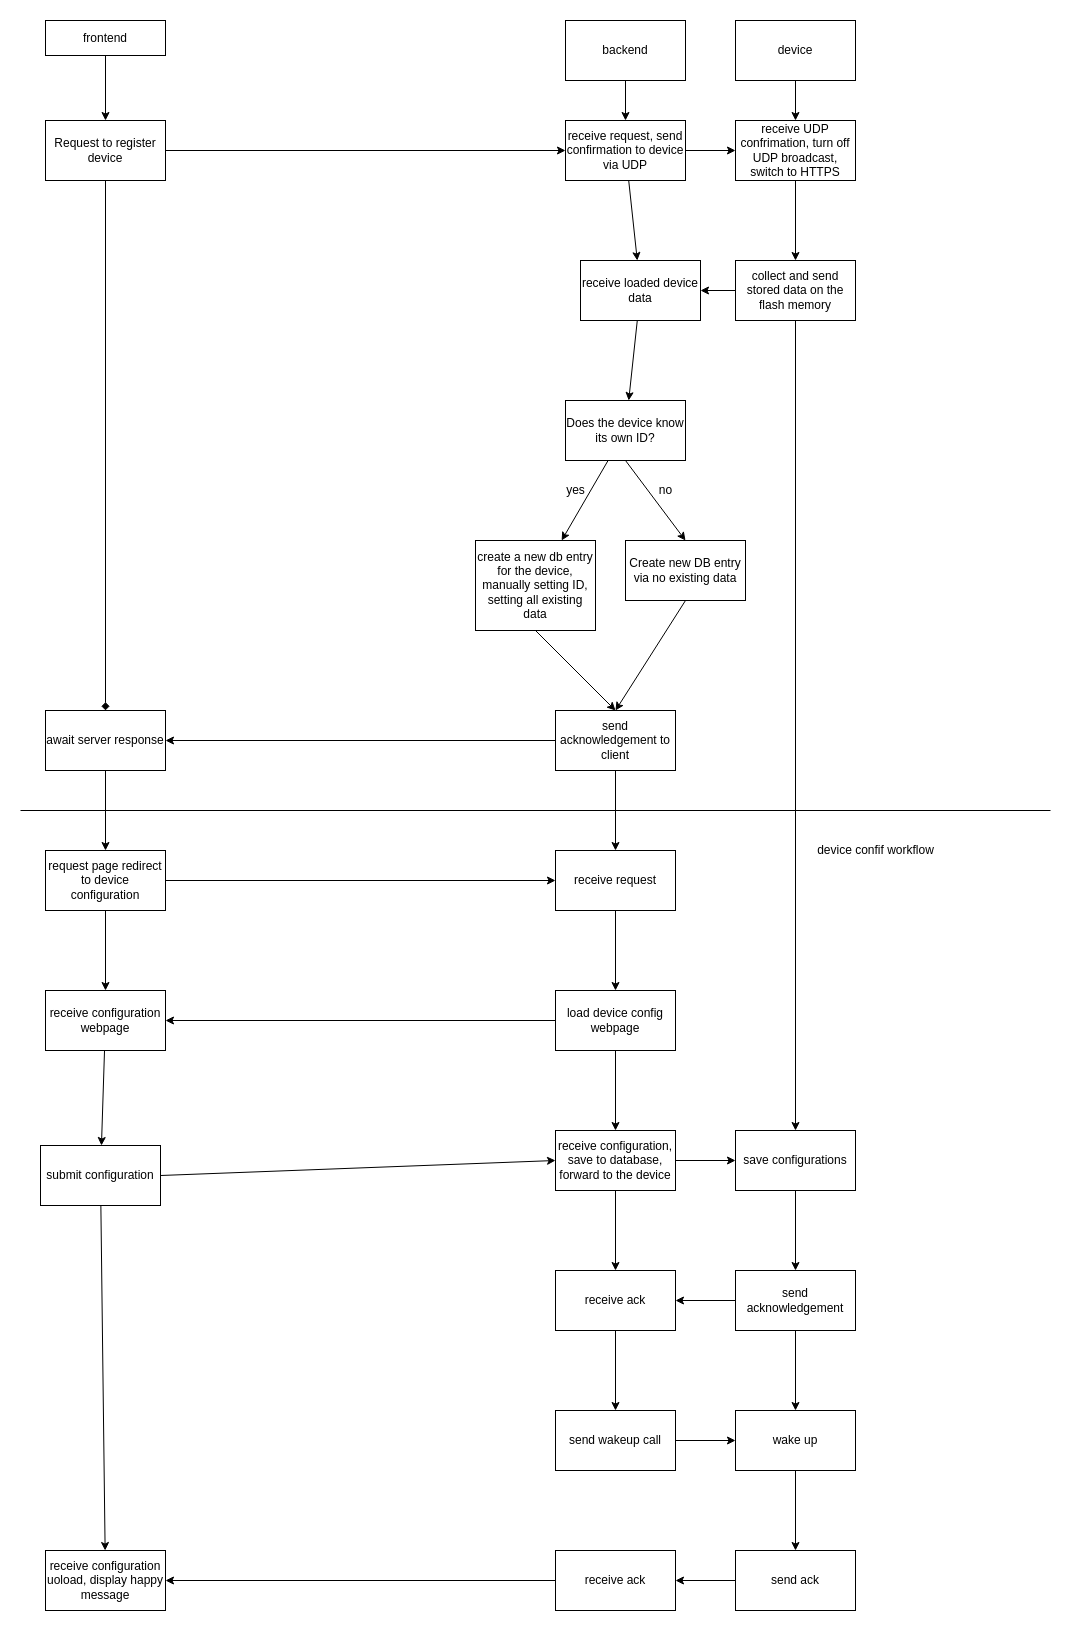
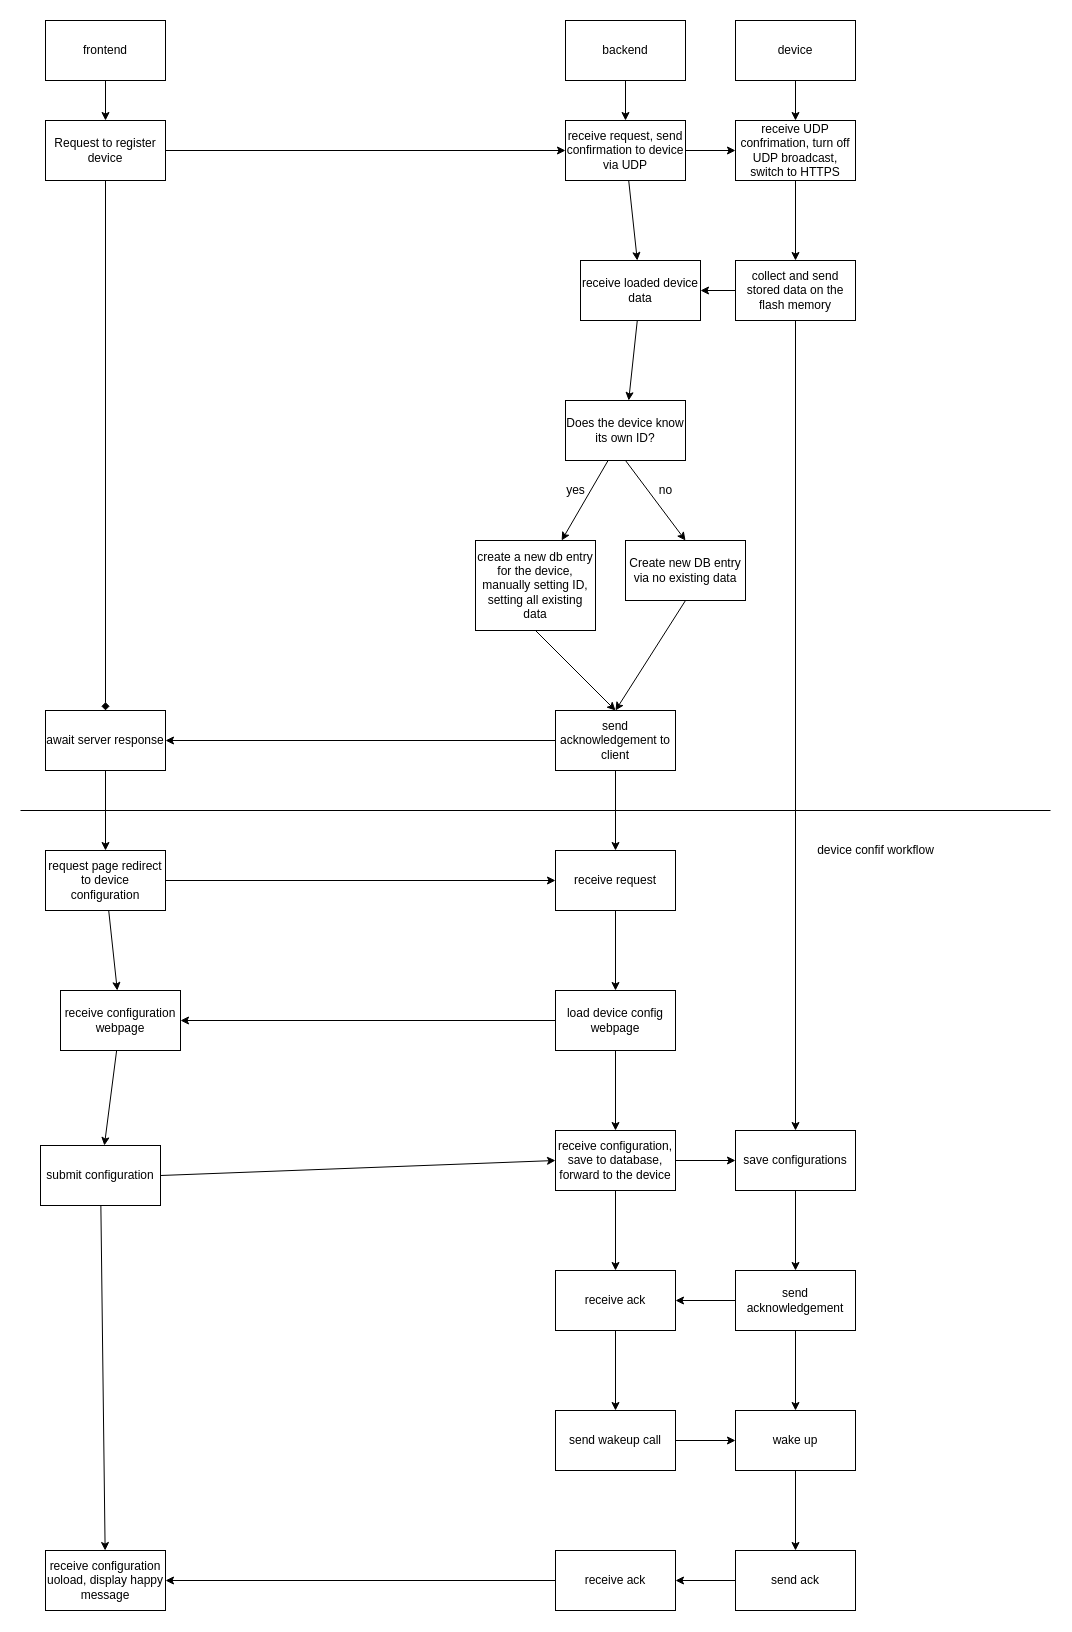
node "frontend": size 120x35 -> 120x60
node "receive configuration webpage": moved (106, 1021) -> (121, 1021)
